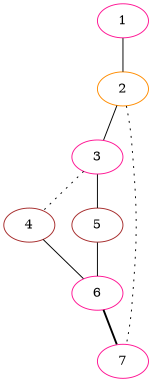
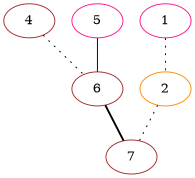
edge "1" -- "2": style solid -> dotted
node "3": removed
node "5": color brown -> deeppink
edge "4" -- "6": style solid -> dotted
node "6": color deeppink -> brown
node "7": color deeppink -> brown
